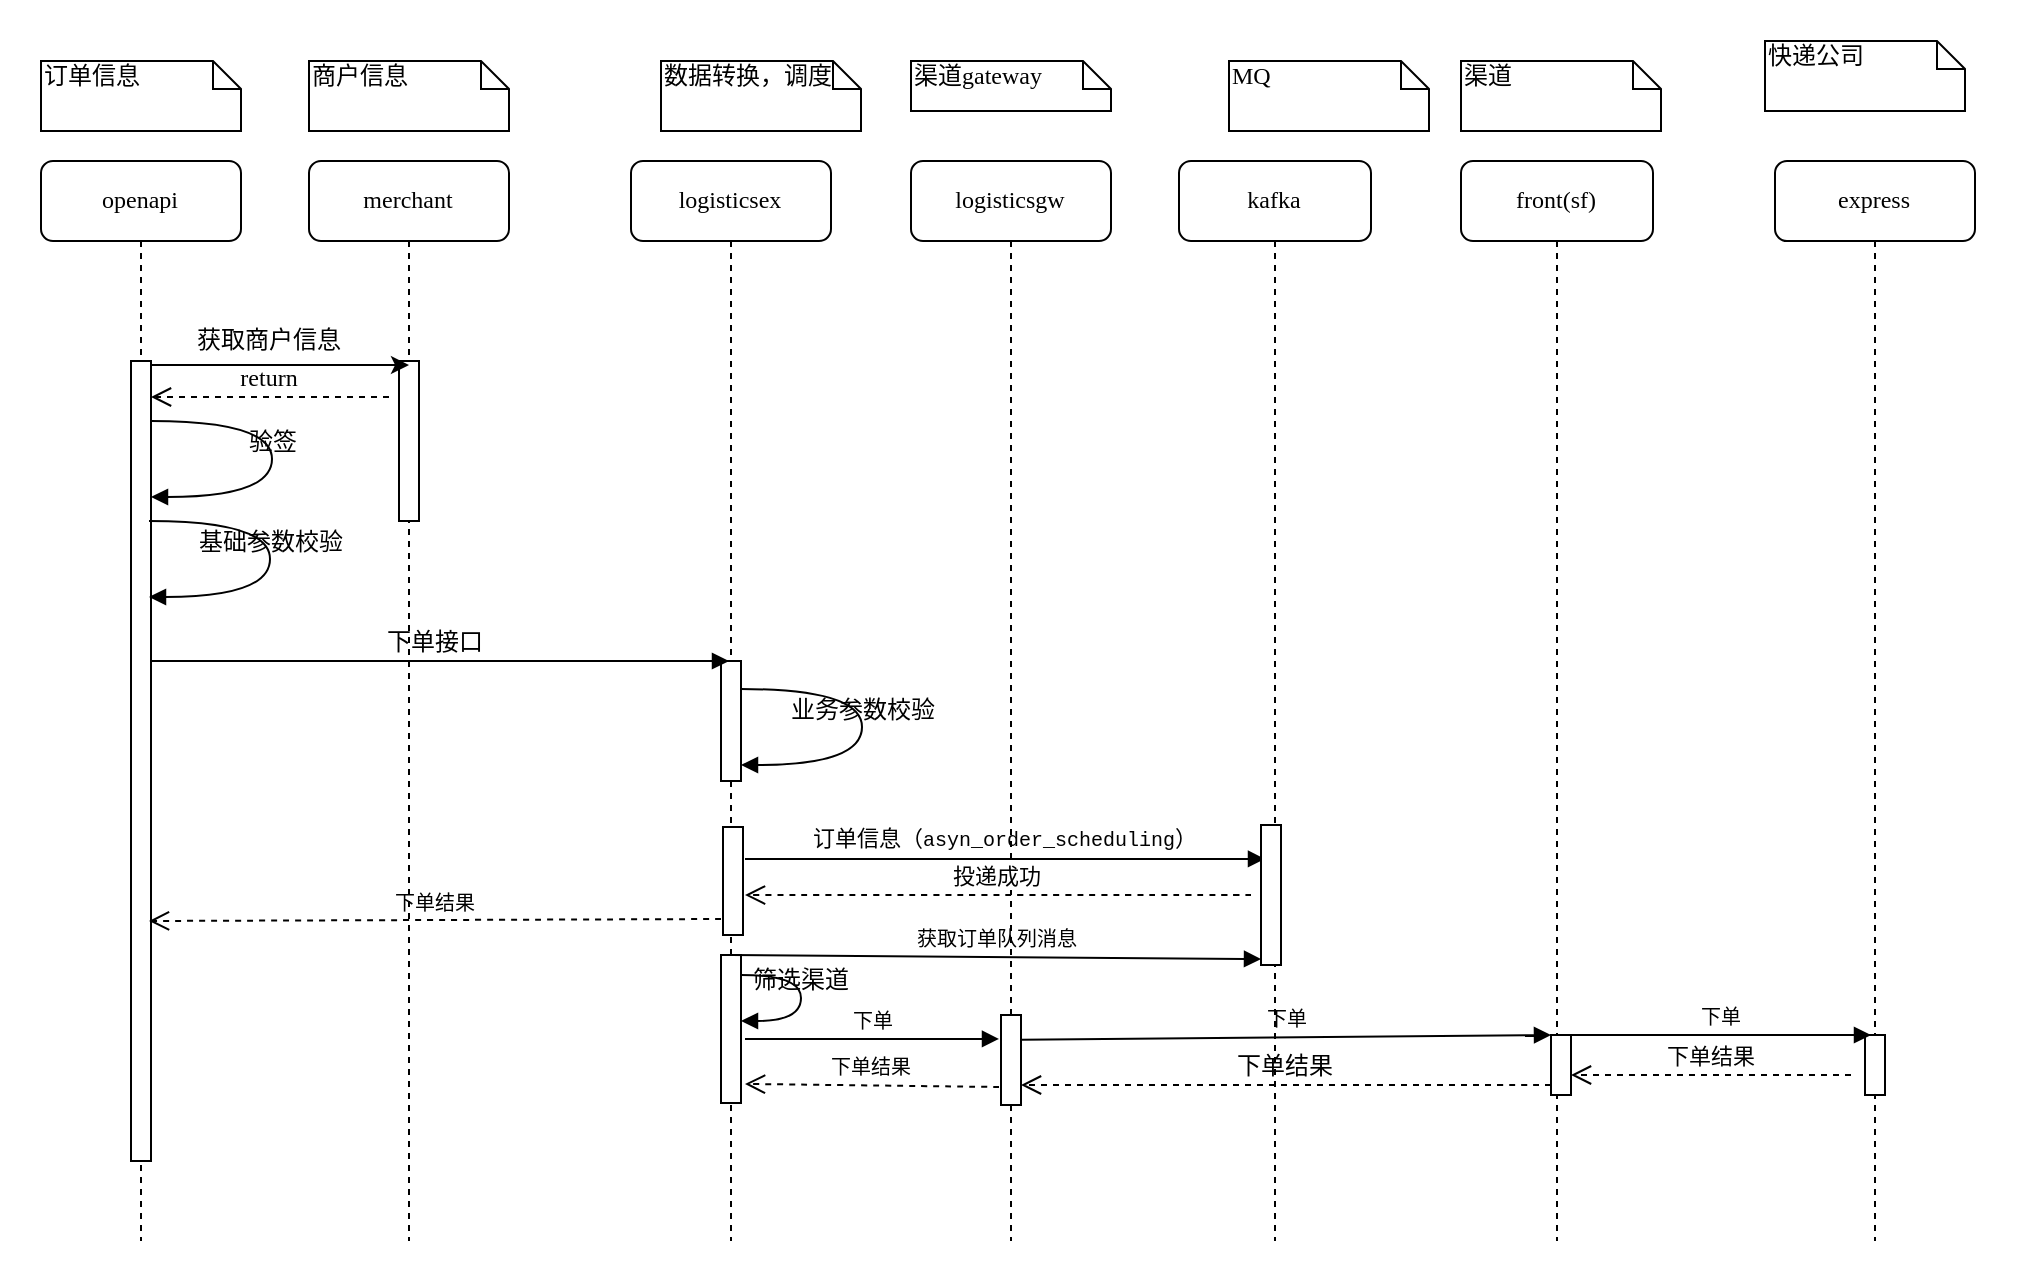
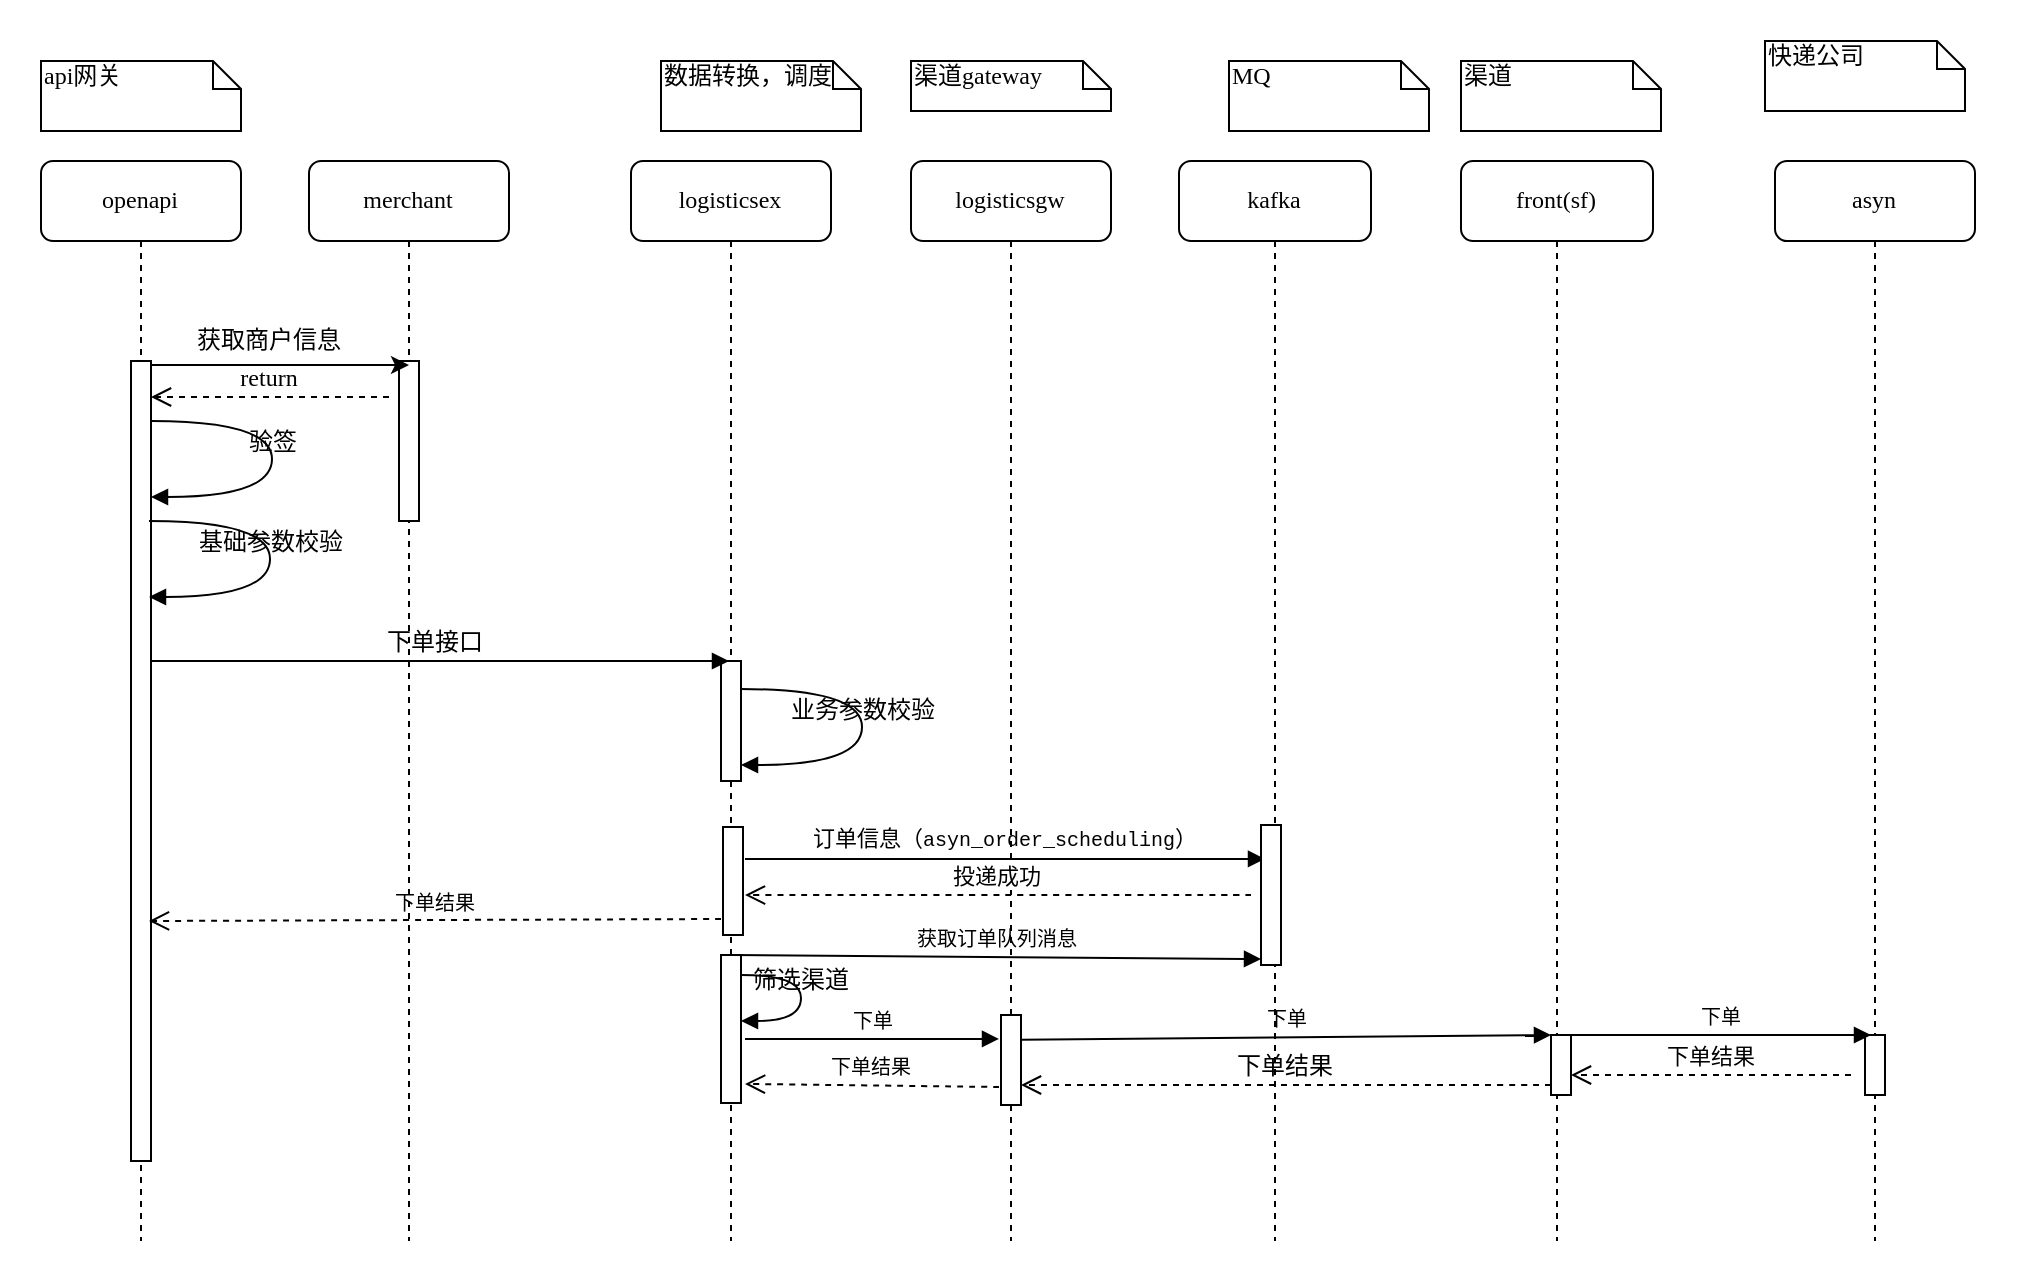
node "订单信息": label "订单信息" -> "api网关"
node "商户信息": removed
node "express": label "express" -> "asyn"
